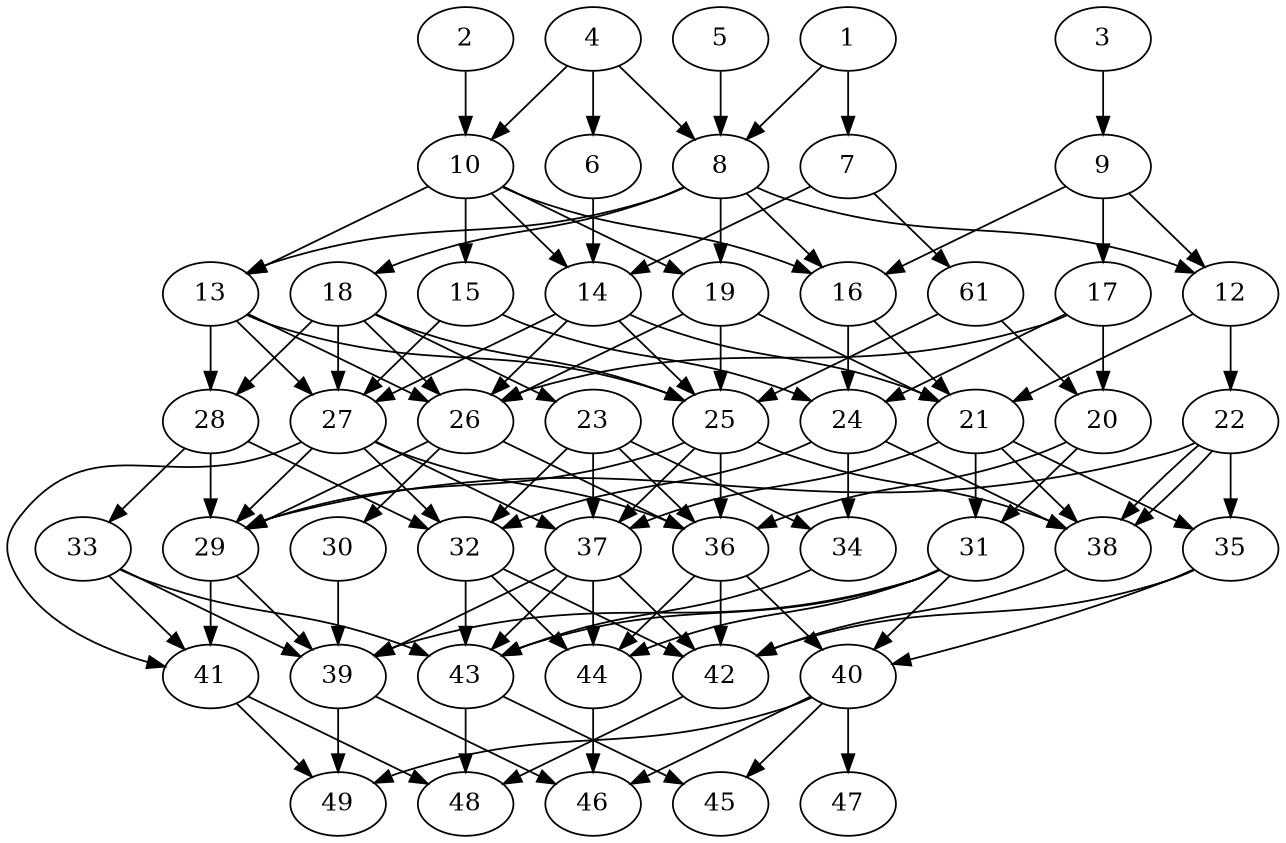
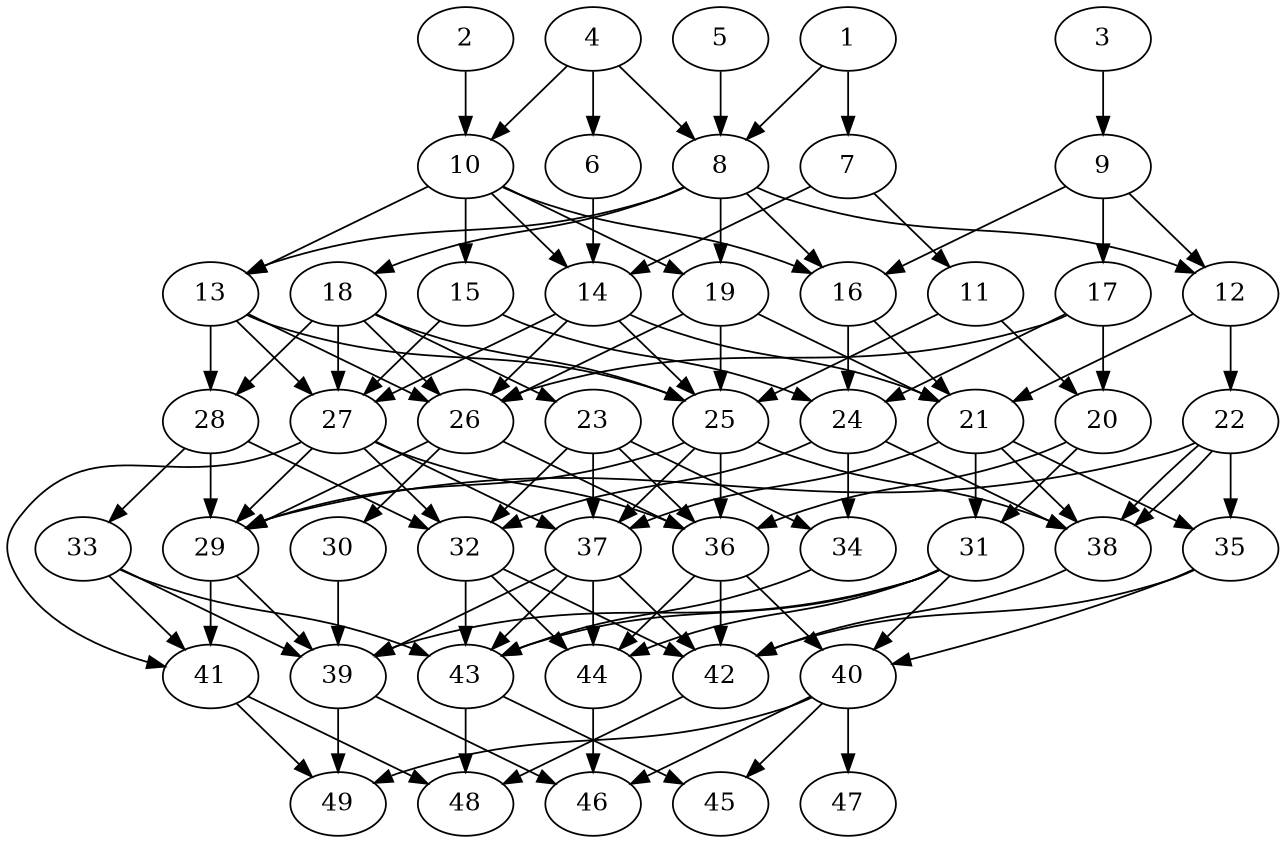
node "61": label "61" -> "11"
